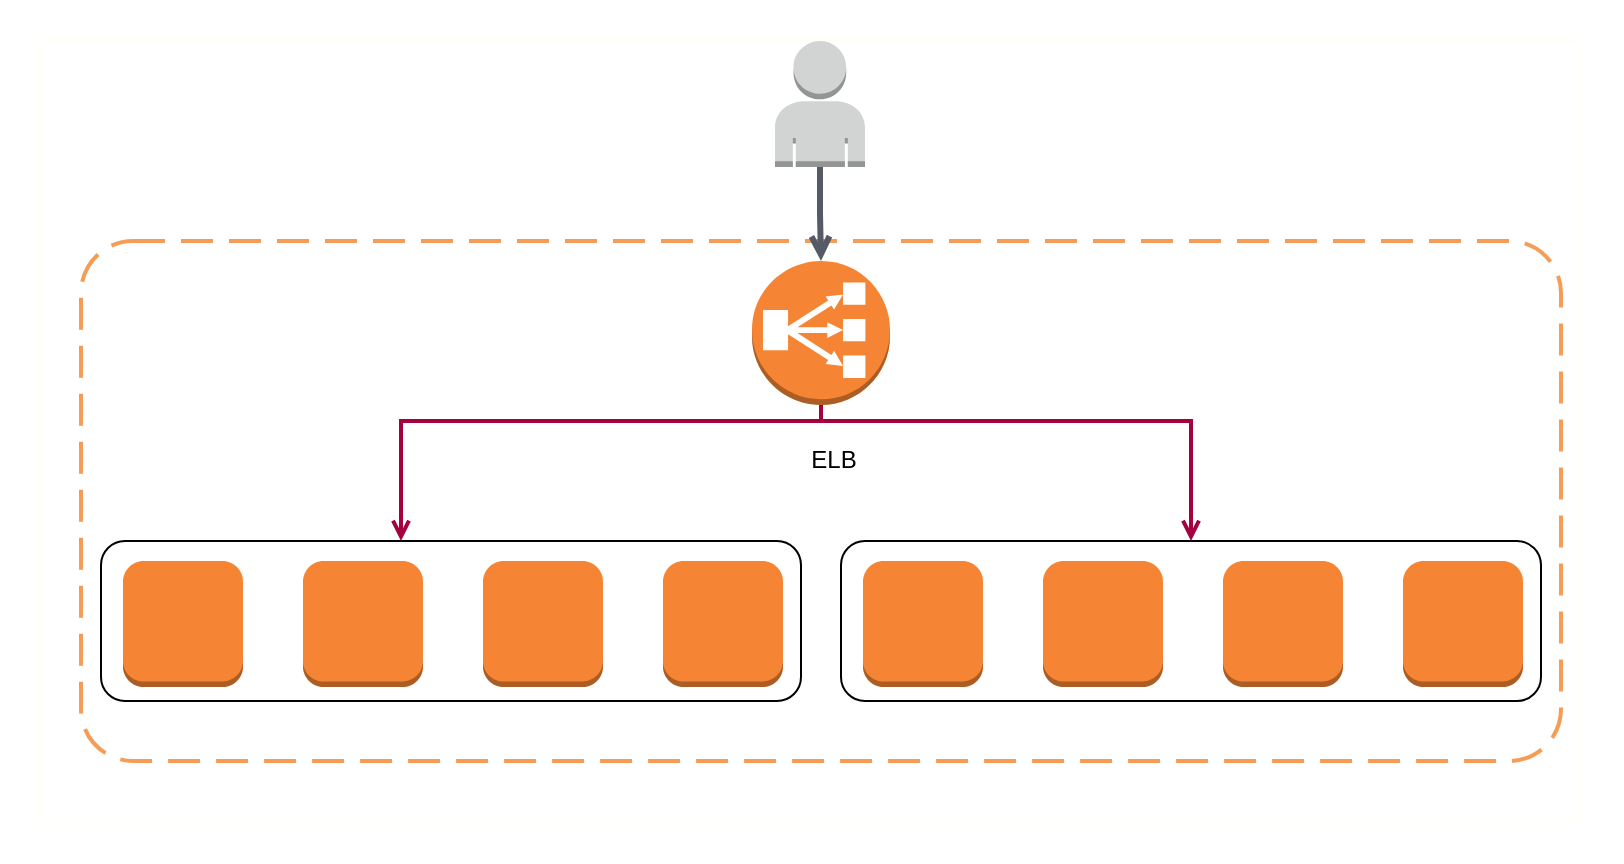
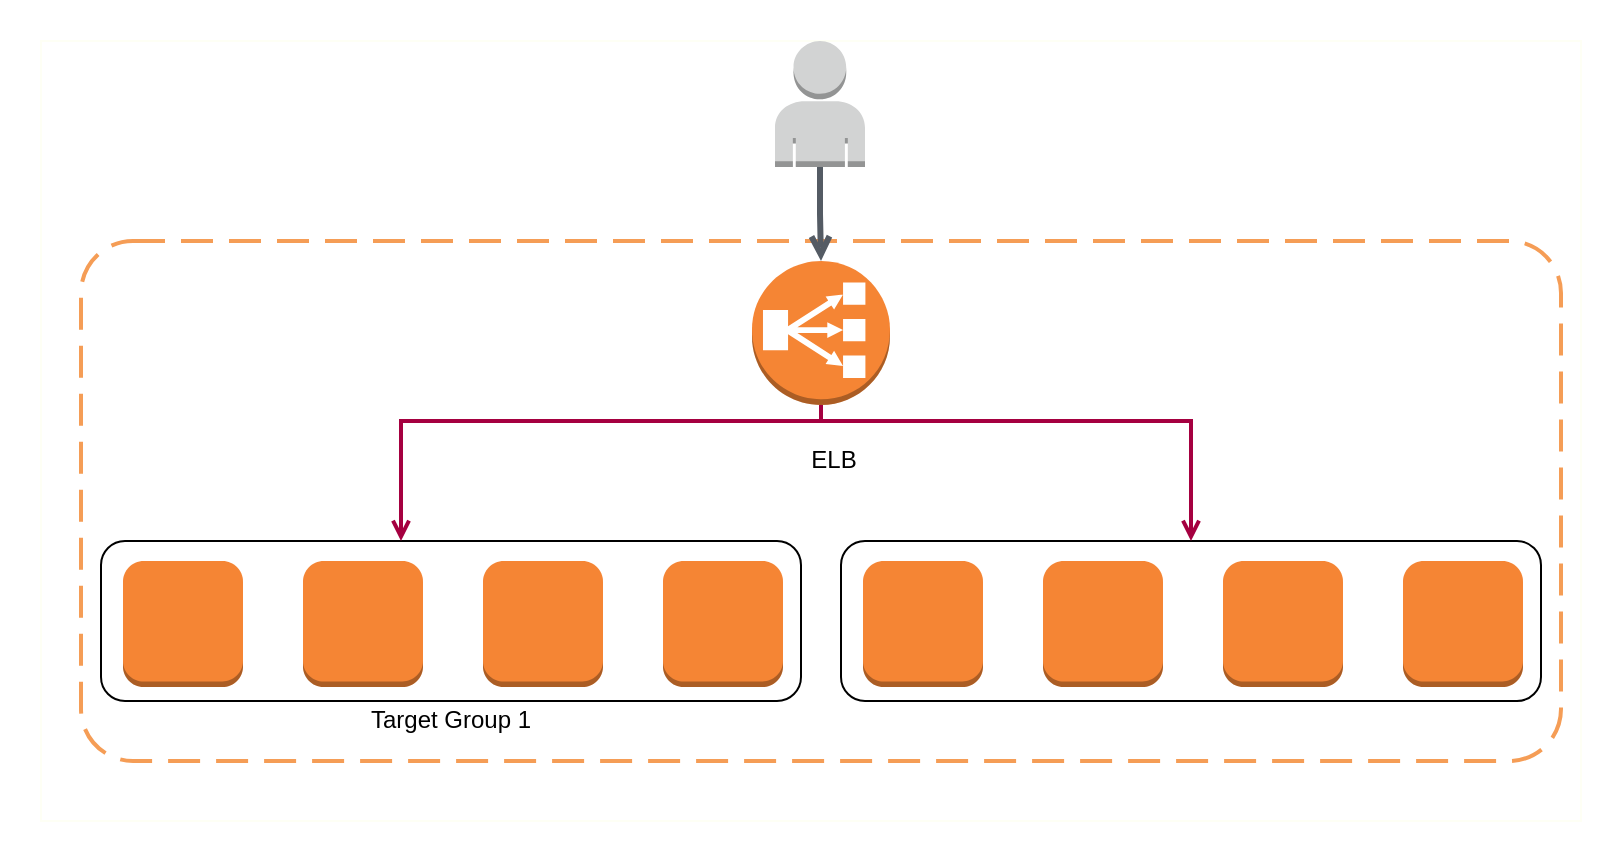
node "Target Group 1": added
